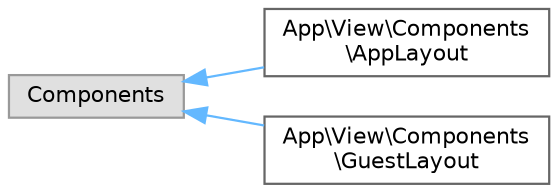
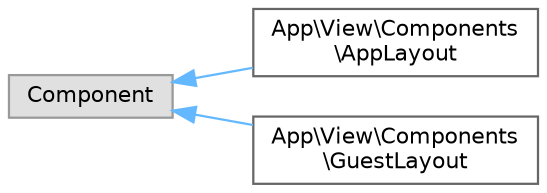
node "Components": label "Components" -> "Component"
